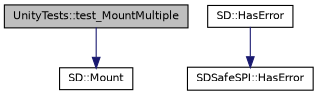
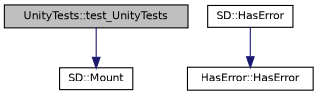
node "UnityTests::test_MountMultiple": label "UnityTests::test_MountMultiple" -> "UnityTests::test_UnityTests"
node "SDSafeSPI::HasError": label "SDSafeSPI::HasError" -> "HasError::HasError"
